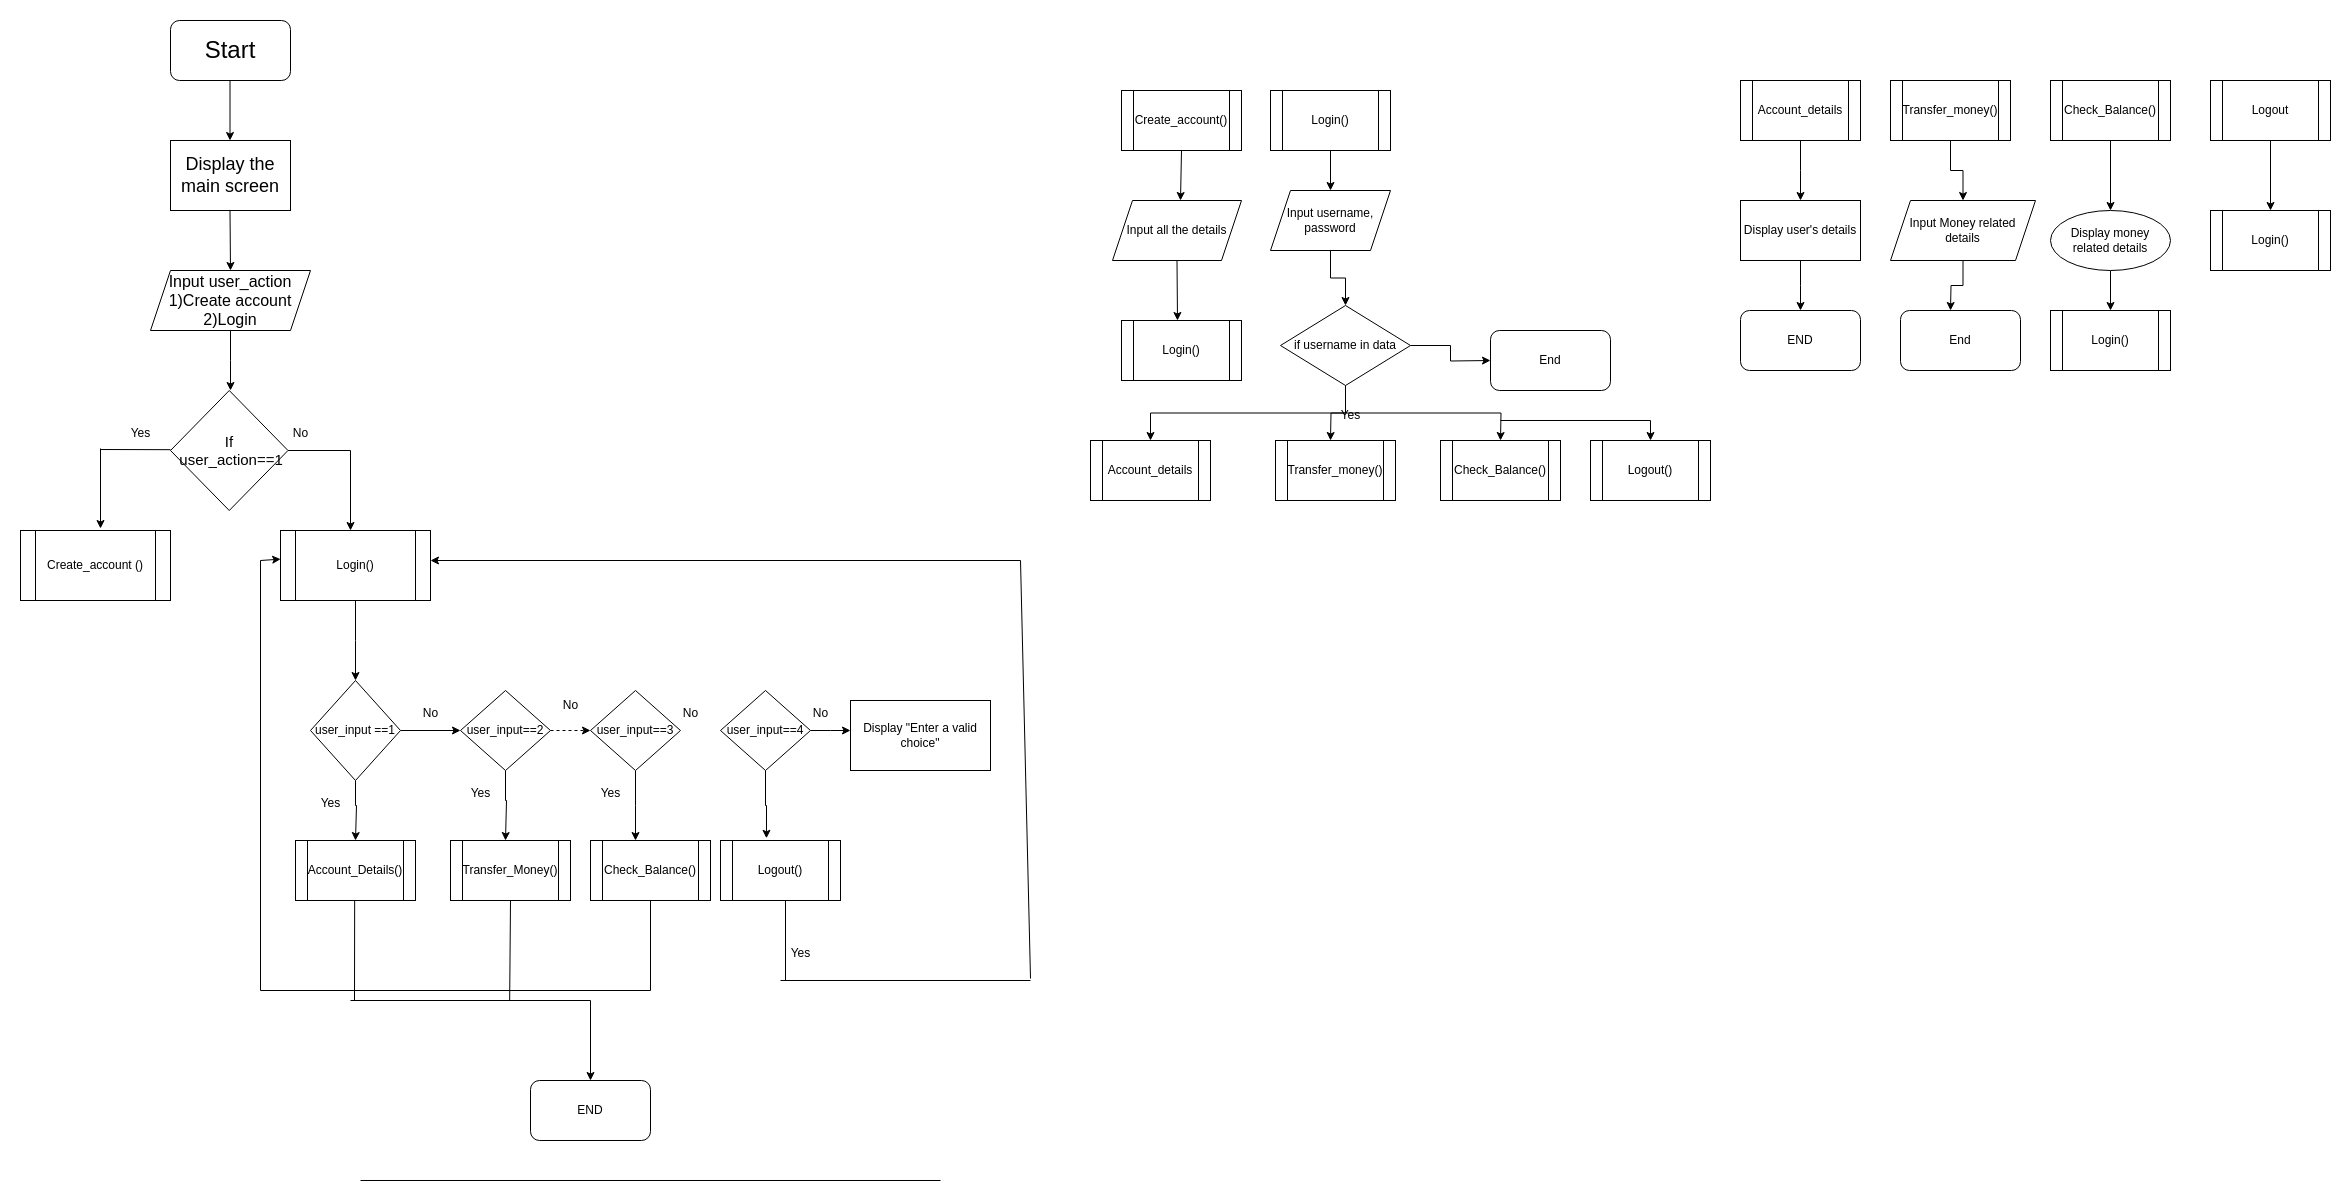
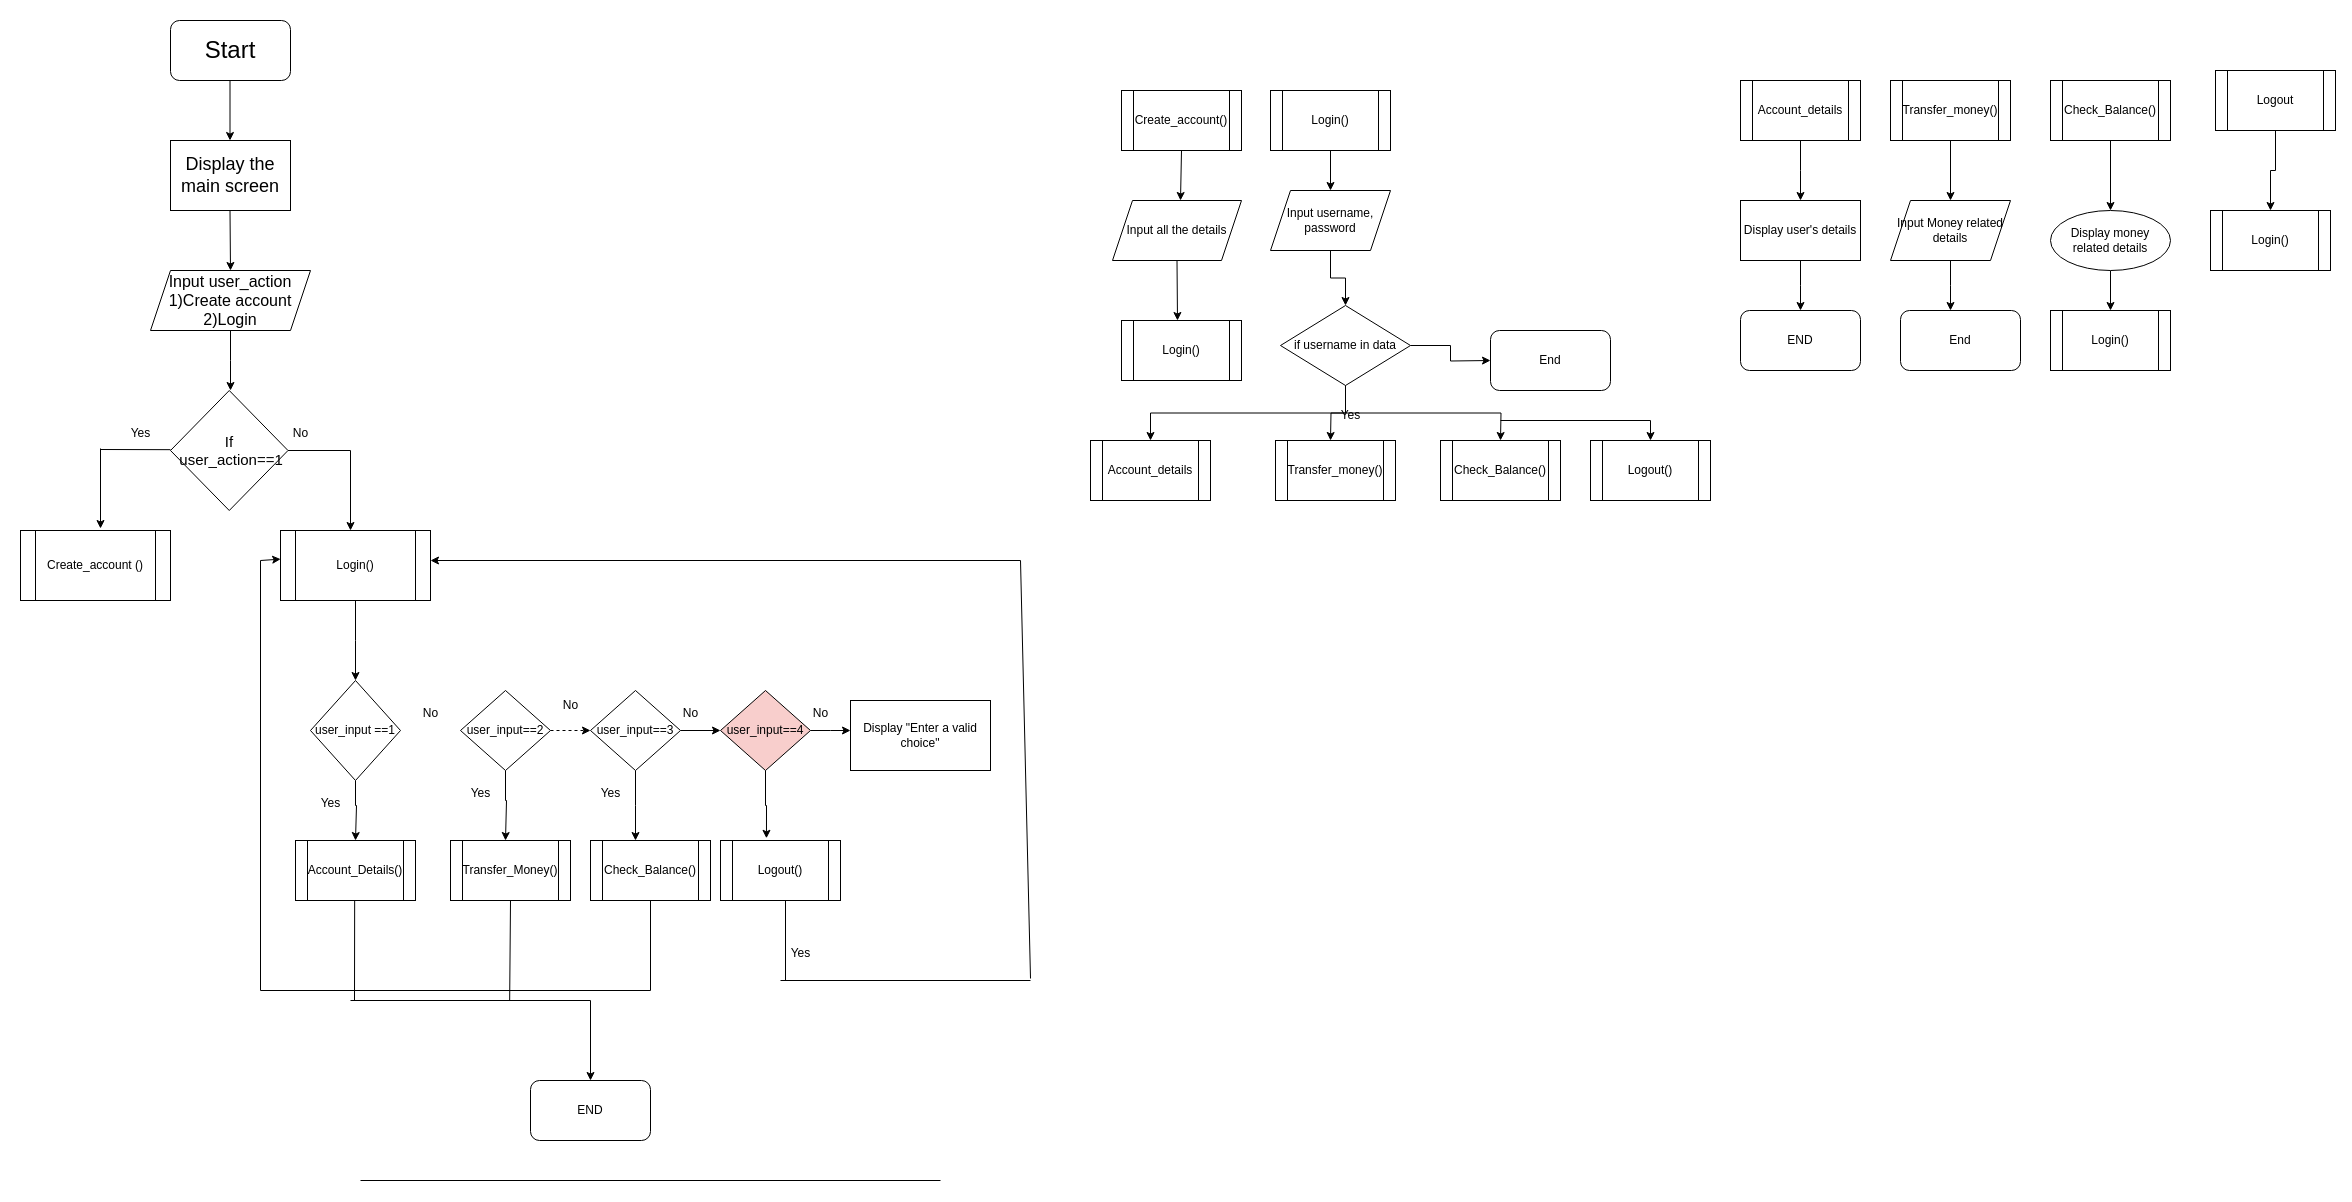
node "Logout": moved (2271, 111) -> (2276, 101)
node "Input Money related details": size 145x60 -> 120x60
edge "user_input ==1" -> "user_input==2": removed
edge "user_input==3" -> "user_input==4": added
node "user_input==4": fillcolor #ffffff -> #f8cecc
